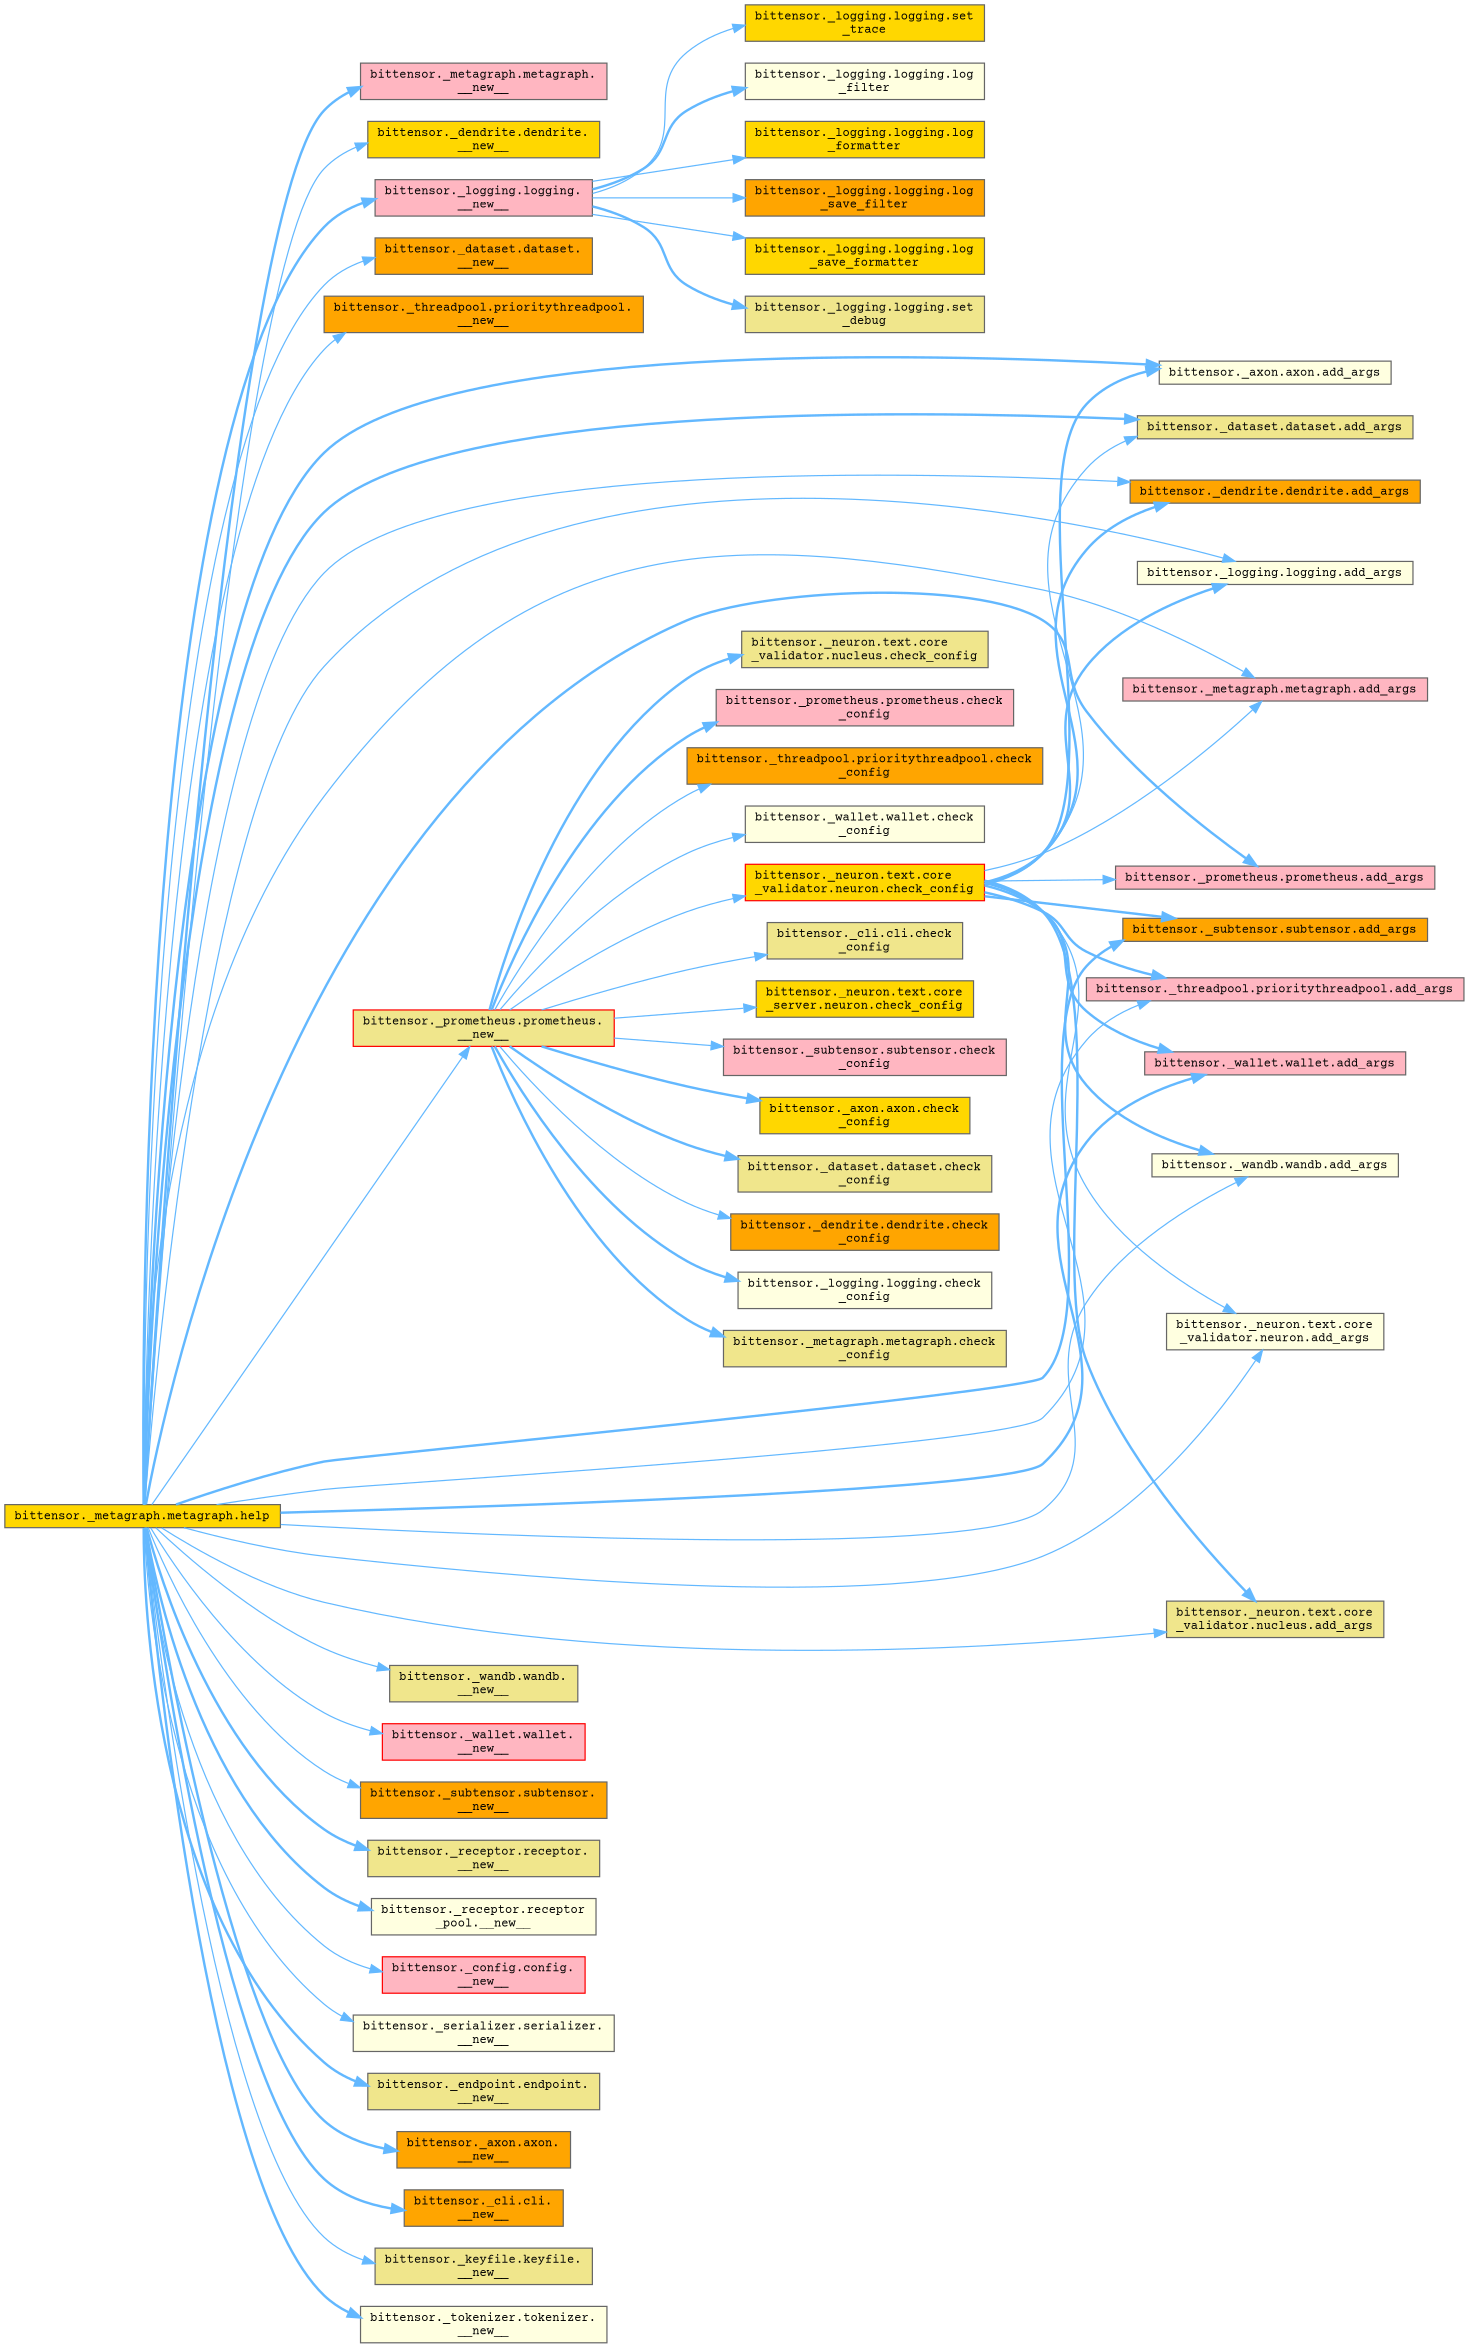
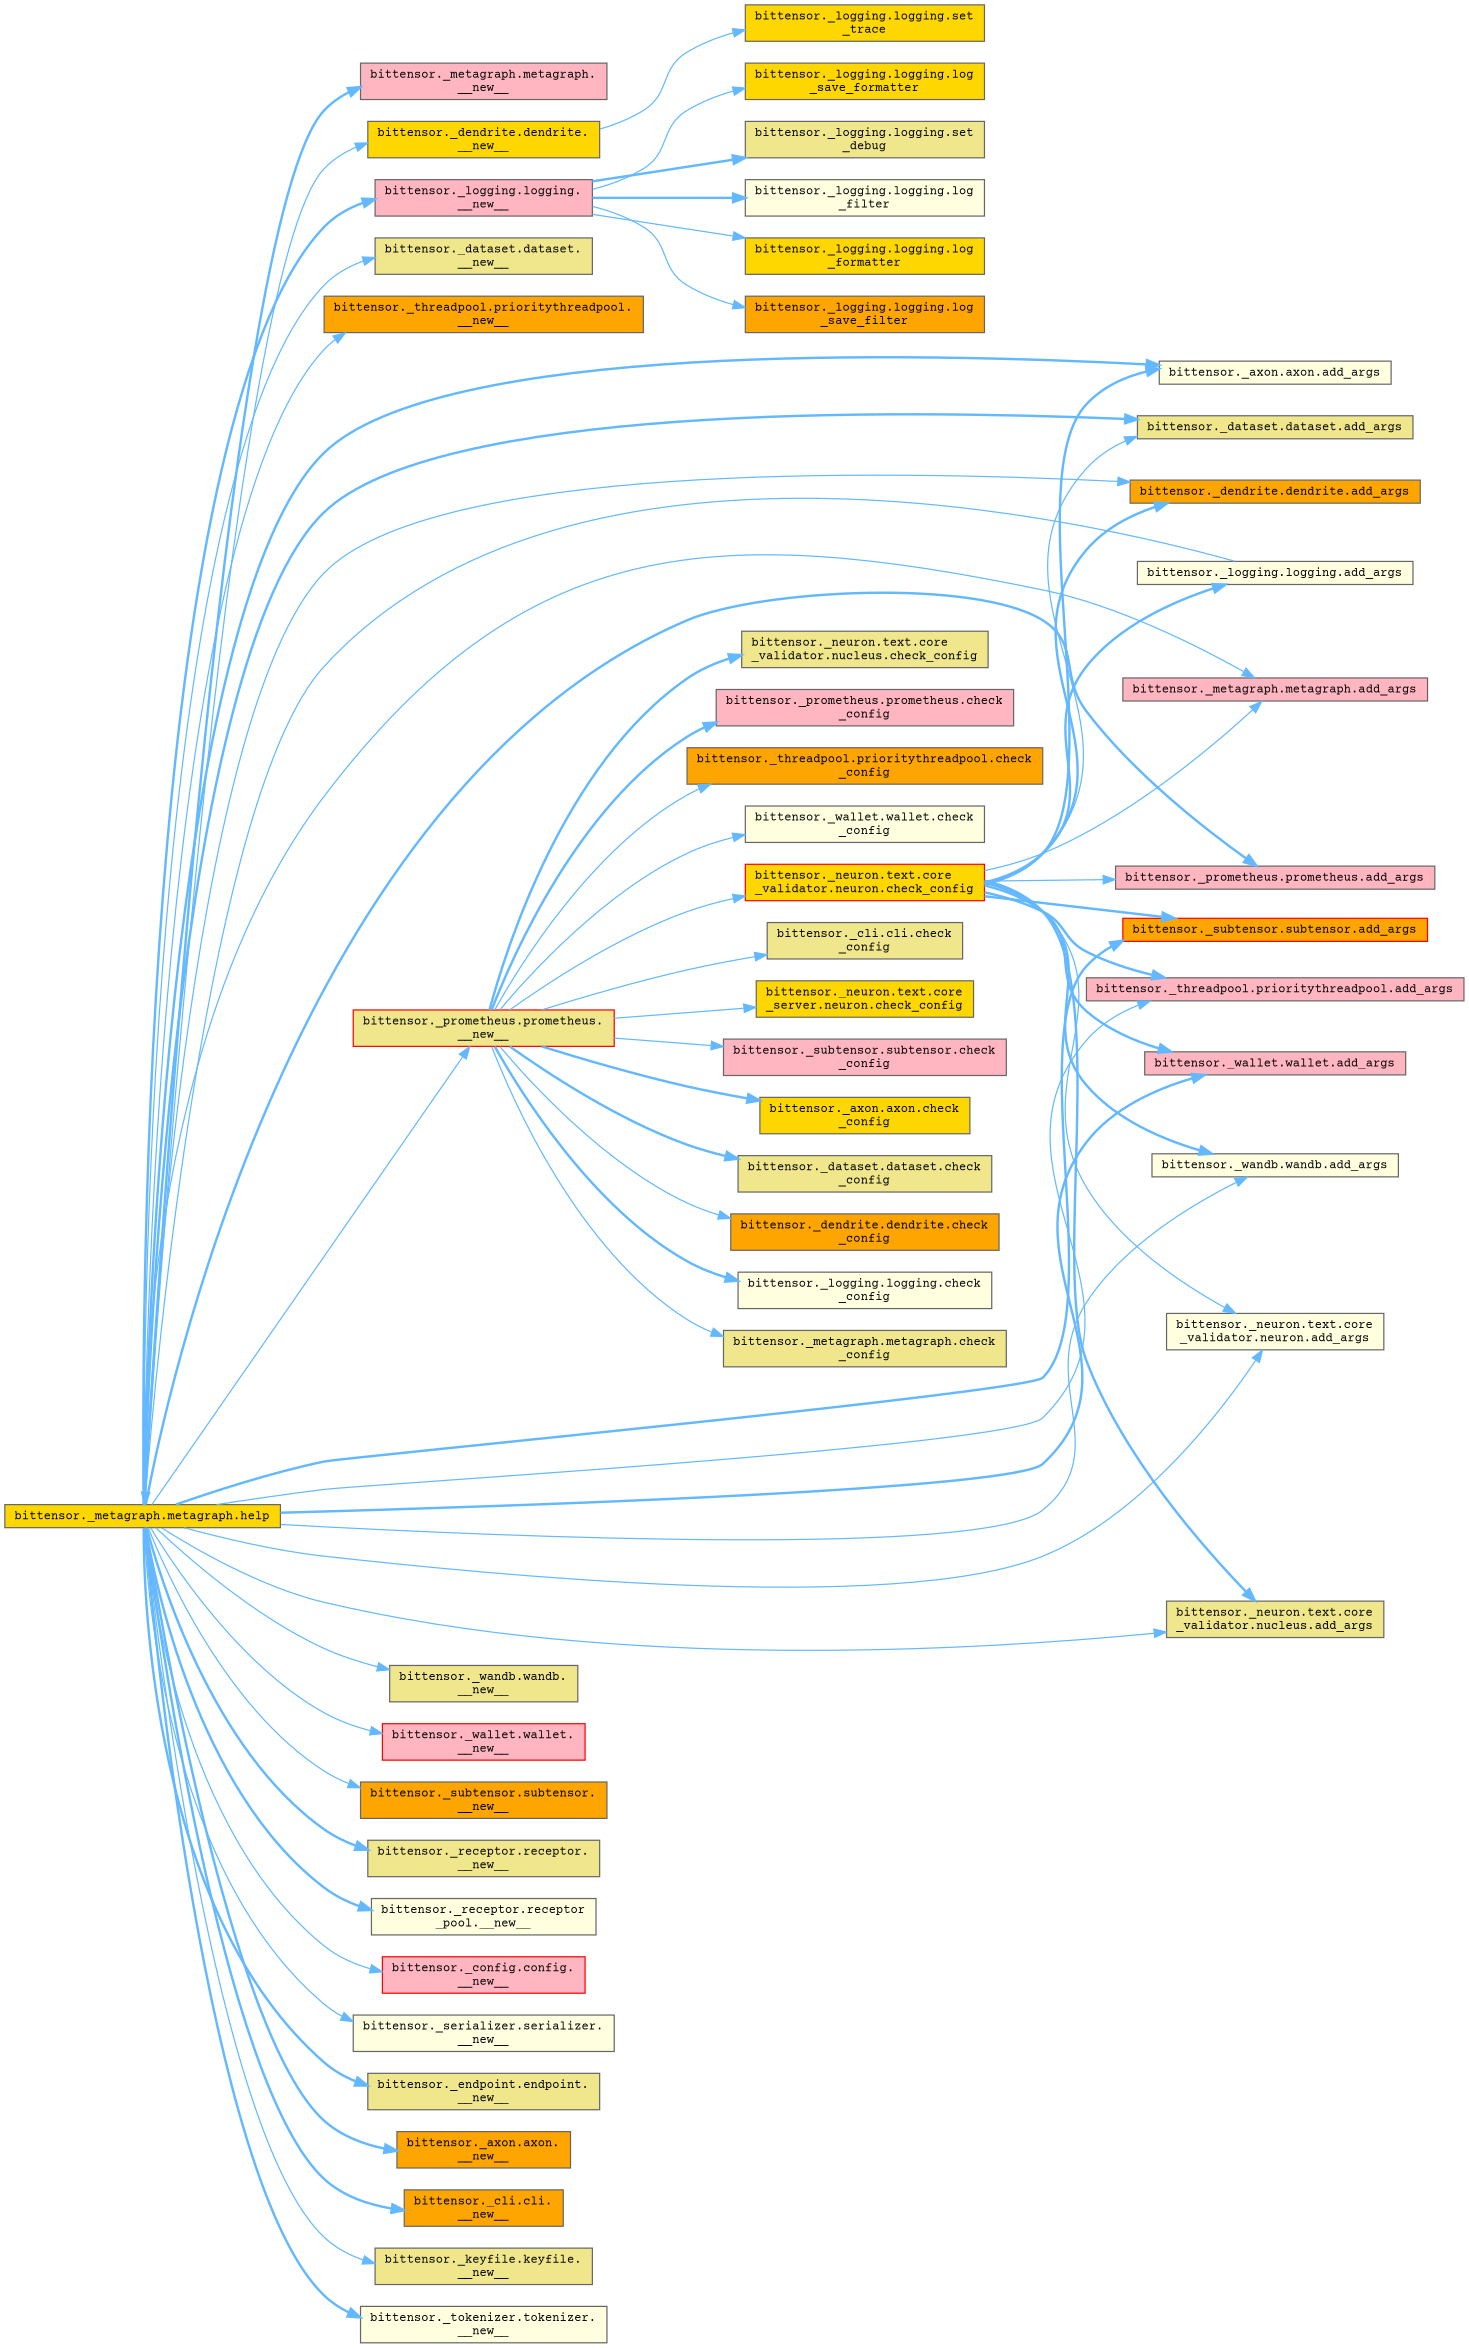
edge "bittensor._logging.logging. __new__" -> "bittensor._logging.logging.set _trace": now "bittensor._dendrite.dendrite. __new__" -> "bittensor._logging.logging.set _trace"
node "bittensor._dataset.dataset. __new__": fillcolor orange -> khaki
edge "bittensor._metagraph.metagraph.help" -> "bittensor._logging.logging.add_args": reversed
node "bittensor._subtensor.subtensor.add_args": color grey40 -> red
edge "bittensor._prometheus.prometheus. __new__" -> "bittensor._metagraph.metagraph.check _config": style bold -> solid
